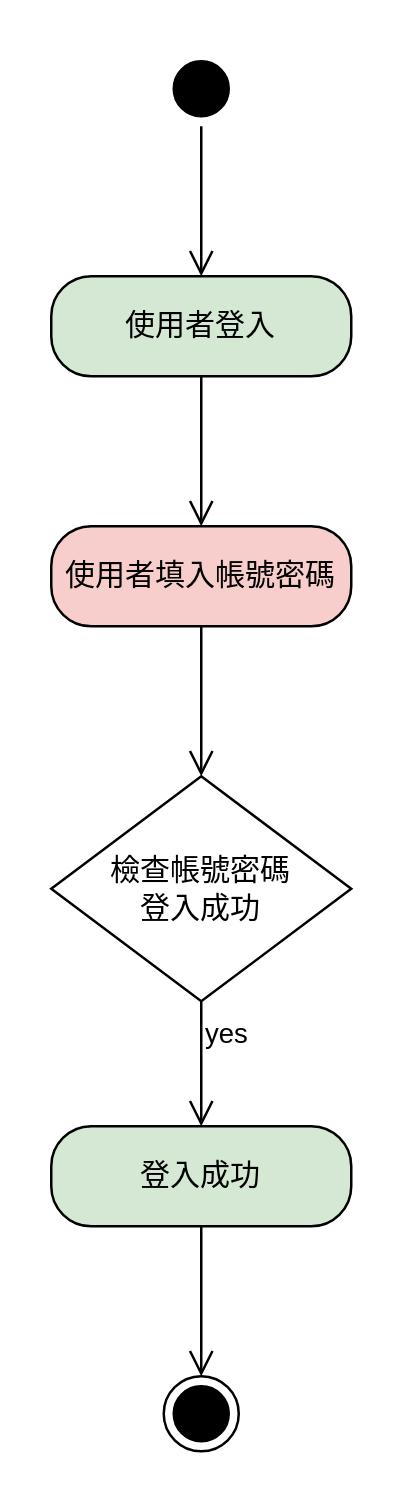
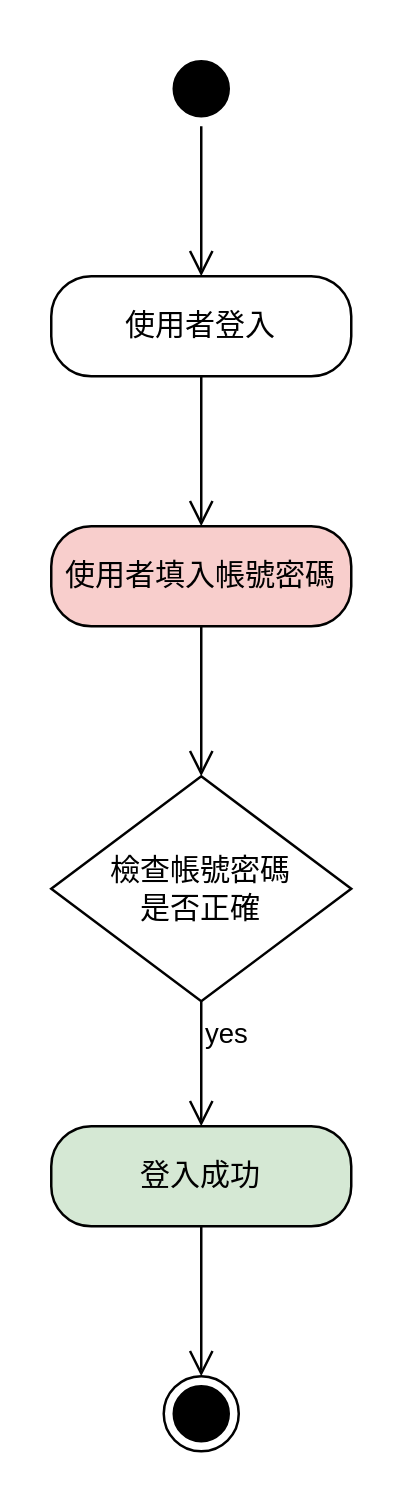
node "使用者登入": fillcolor #d5e8d4 -> #ffffff
node "檢查帳號密碼 登入成功": label "檢查帳號密碼 登入成功" -> "檢查帳號密碼 是否正確"
